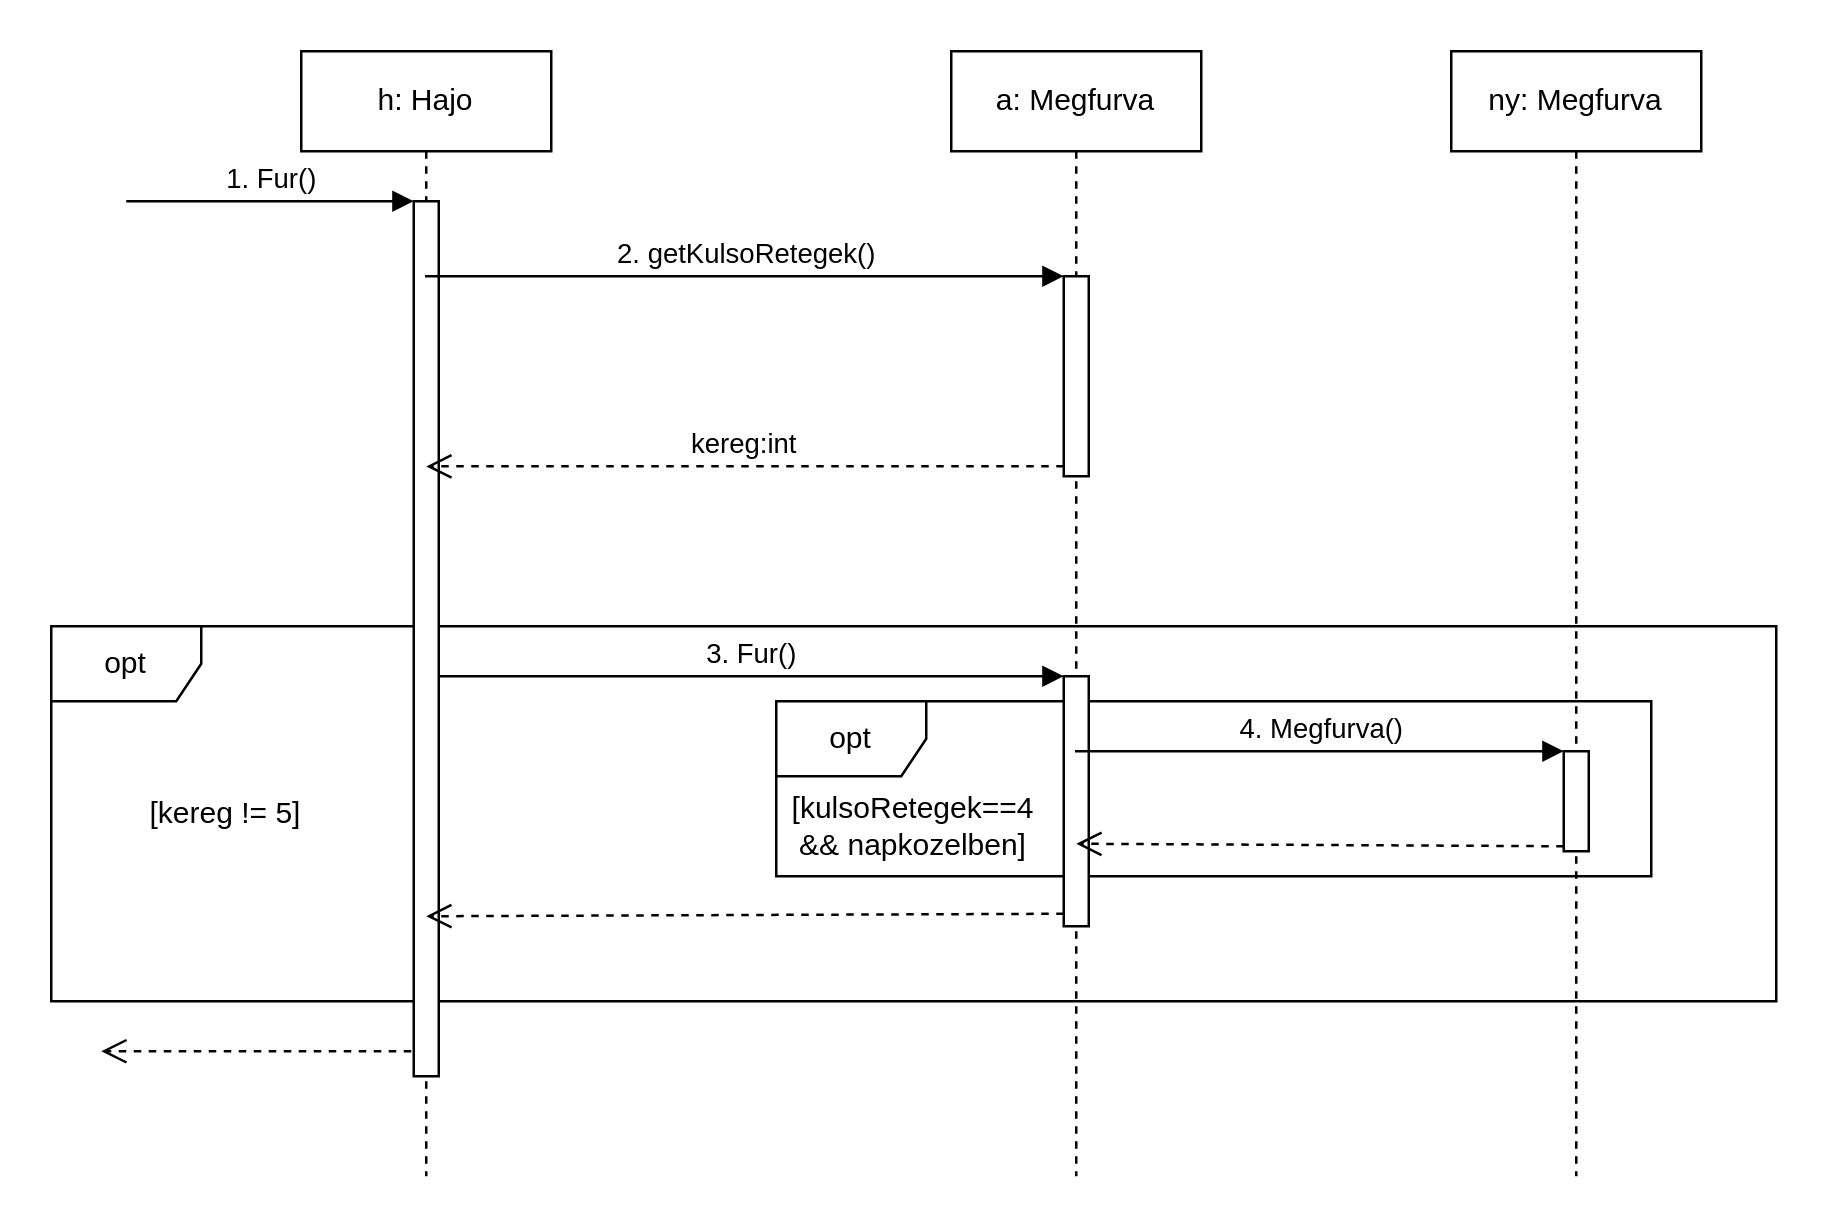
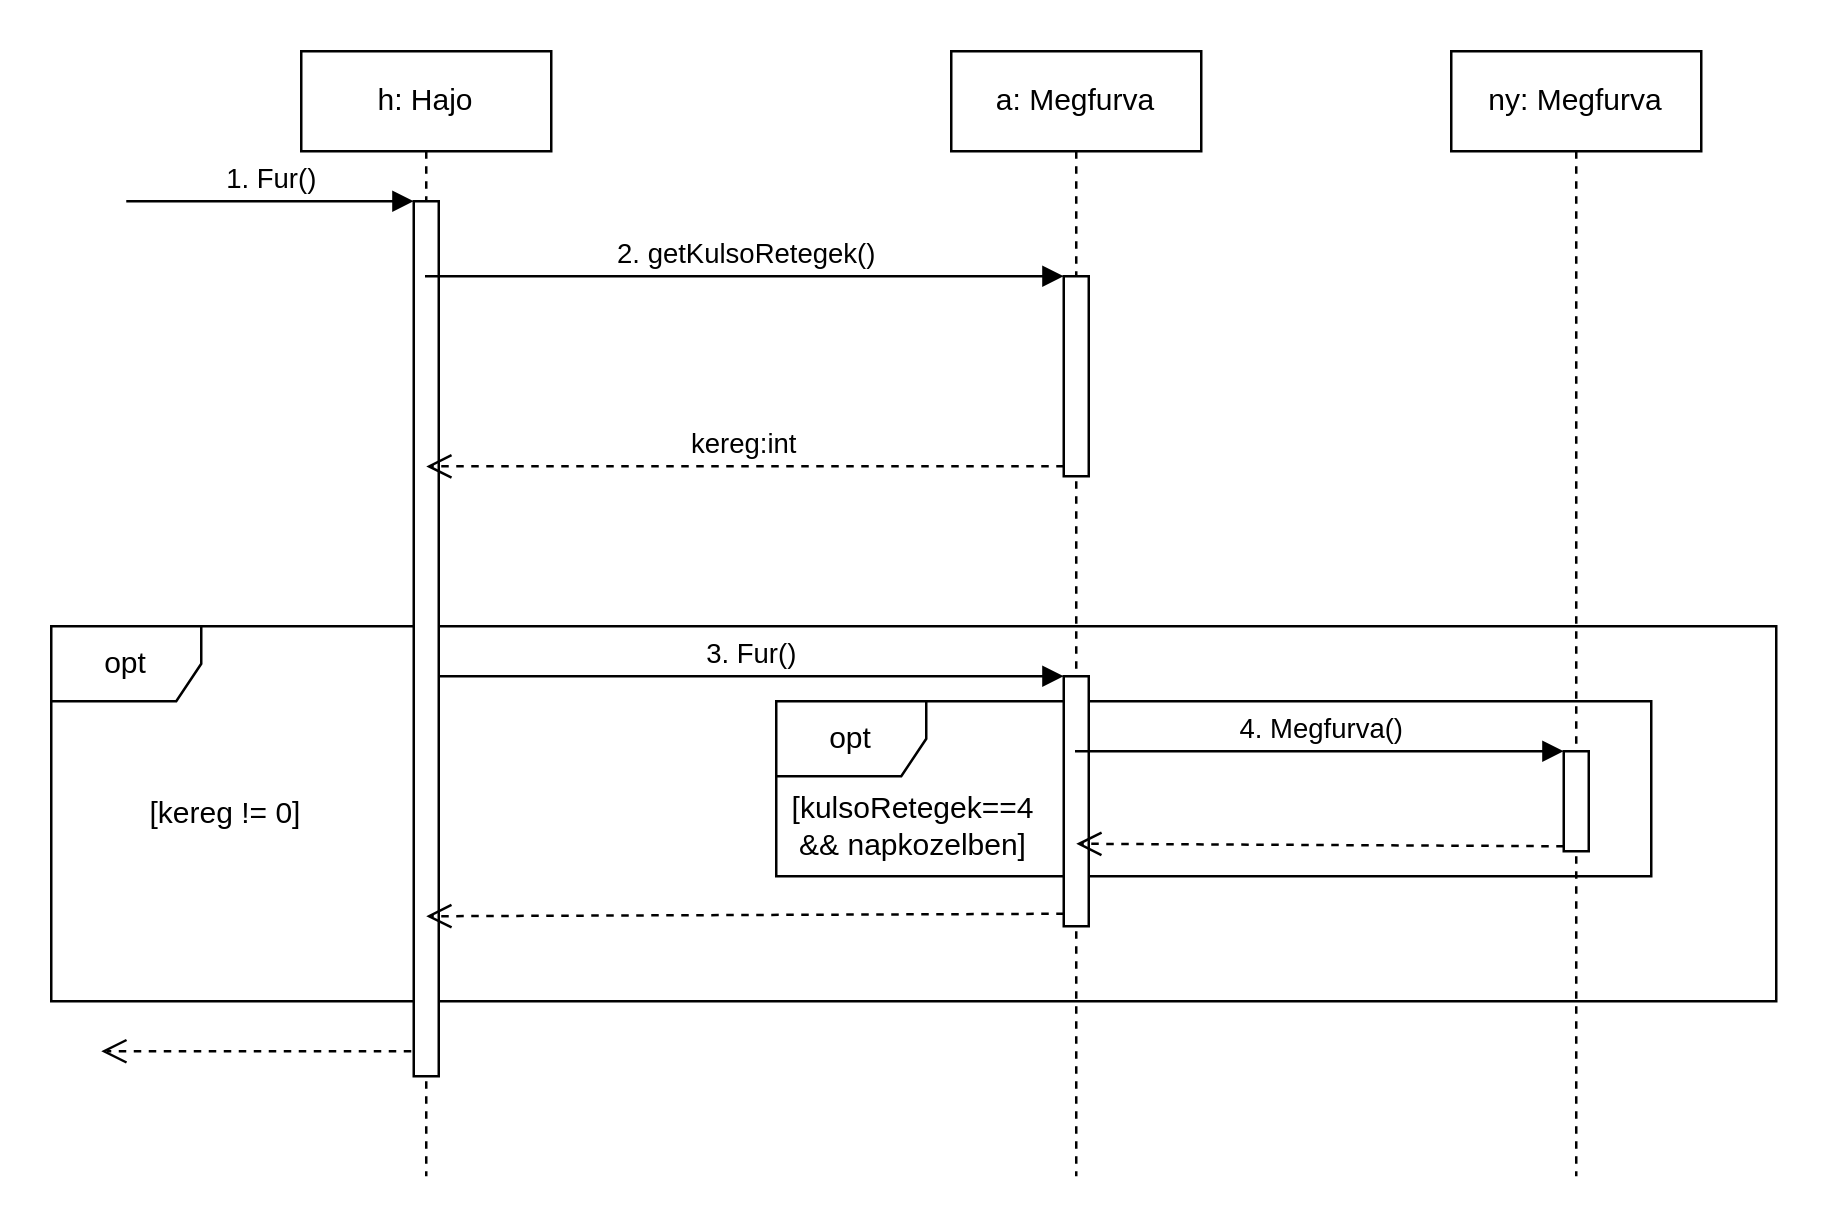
node "[kereg != 5]": label "[kereg != 5]" -> "[kereg != 0]"
